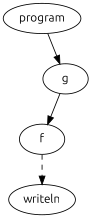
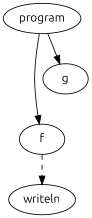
edge "g" -> "f": now "program" -> "f"
